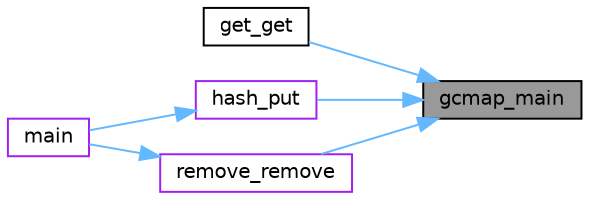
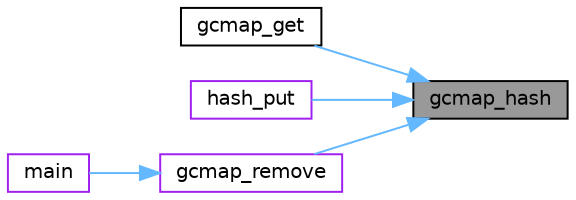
node "get_get": label "get_get" -> "gcmap_get"
node "gcmap_main": label "gcmap_main" -> "gcmap_hash"
edge "main" -> "hash_put": removed
node "remove_remove": label "remove_remove" -> "gcmap_remove"
